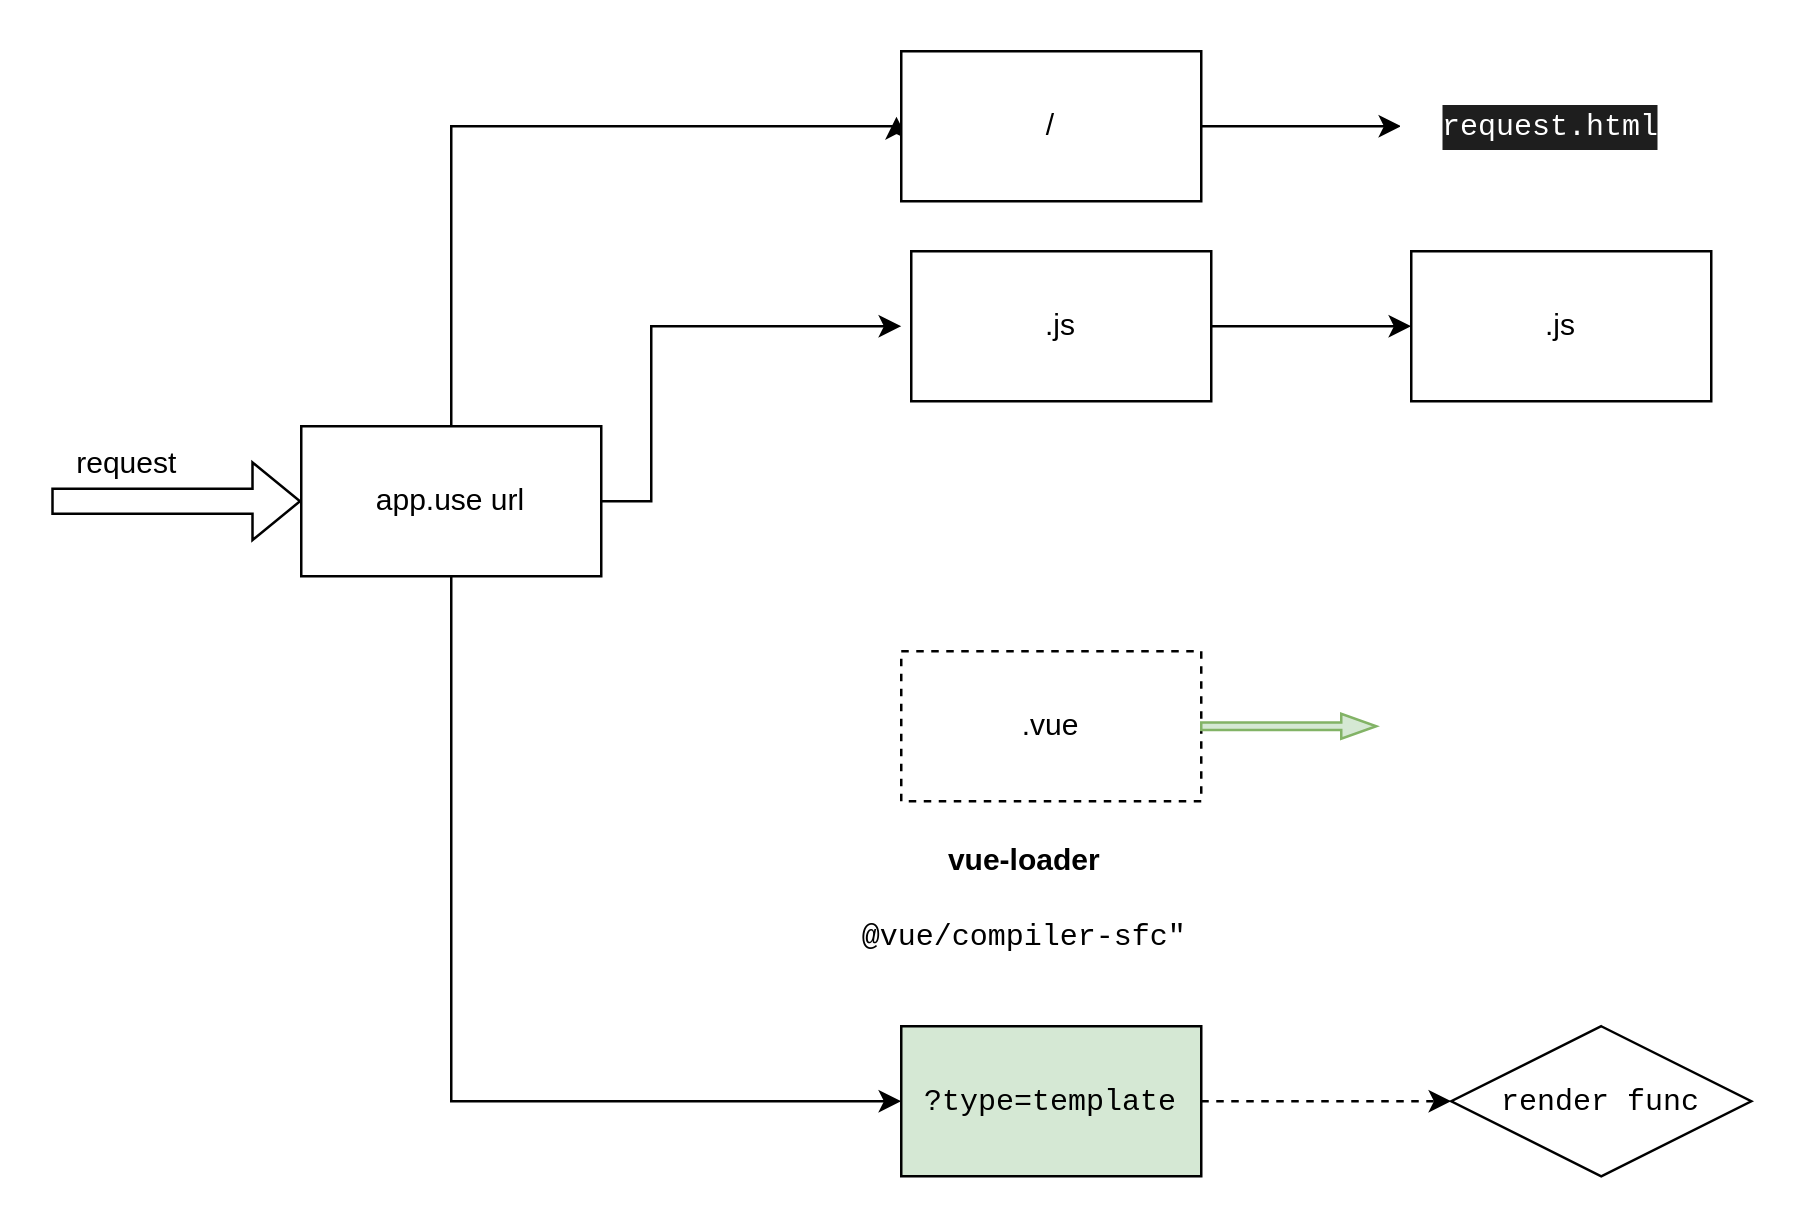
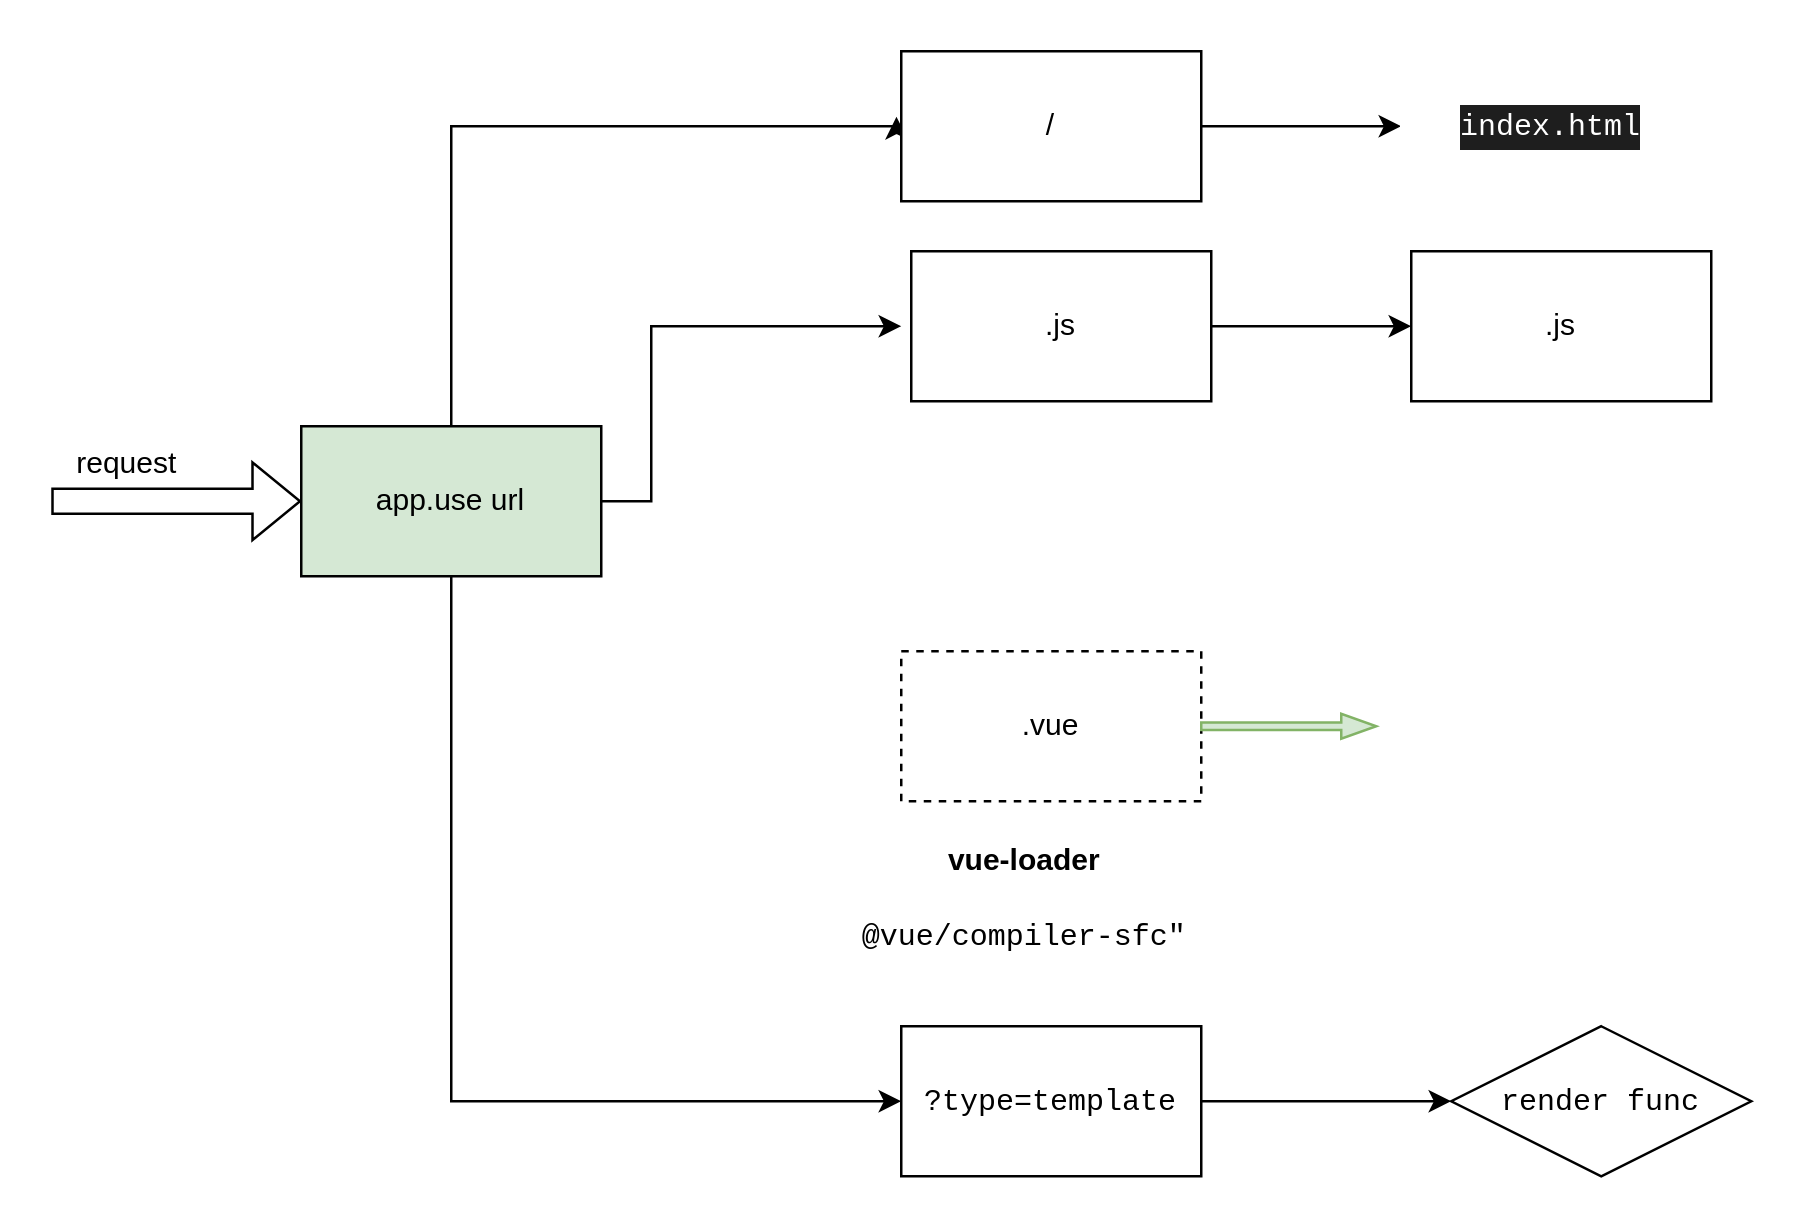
node "request.html": label "request.html" -> "index.html"
node "app.use url": fillcolor #ffffff -> #d5e8d4
node "?type=template": fillcolor #d5e8d4 -> #ffffff
edge "?type=template" -> "render func": style dashed -> solid
